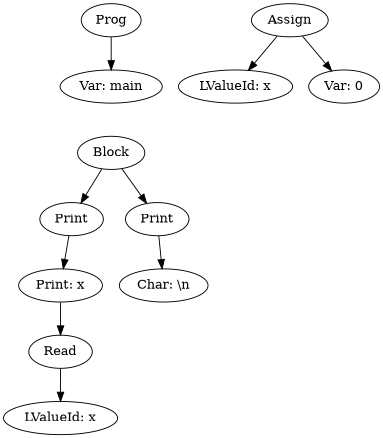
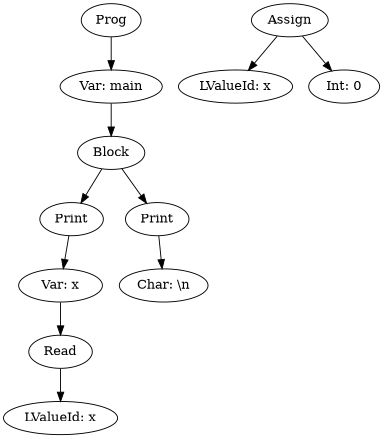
node "Var: 0": label "Var: 0" -> "Int: 0"
edge "Var: main" -> "Block": added
node "Print: x": label "Print: x" -> "Var: x"
